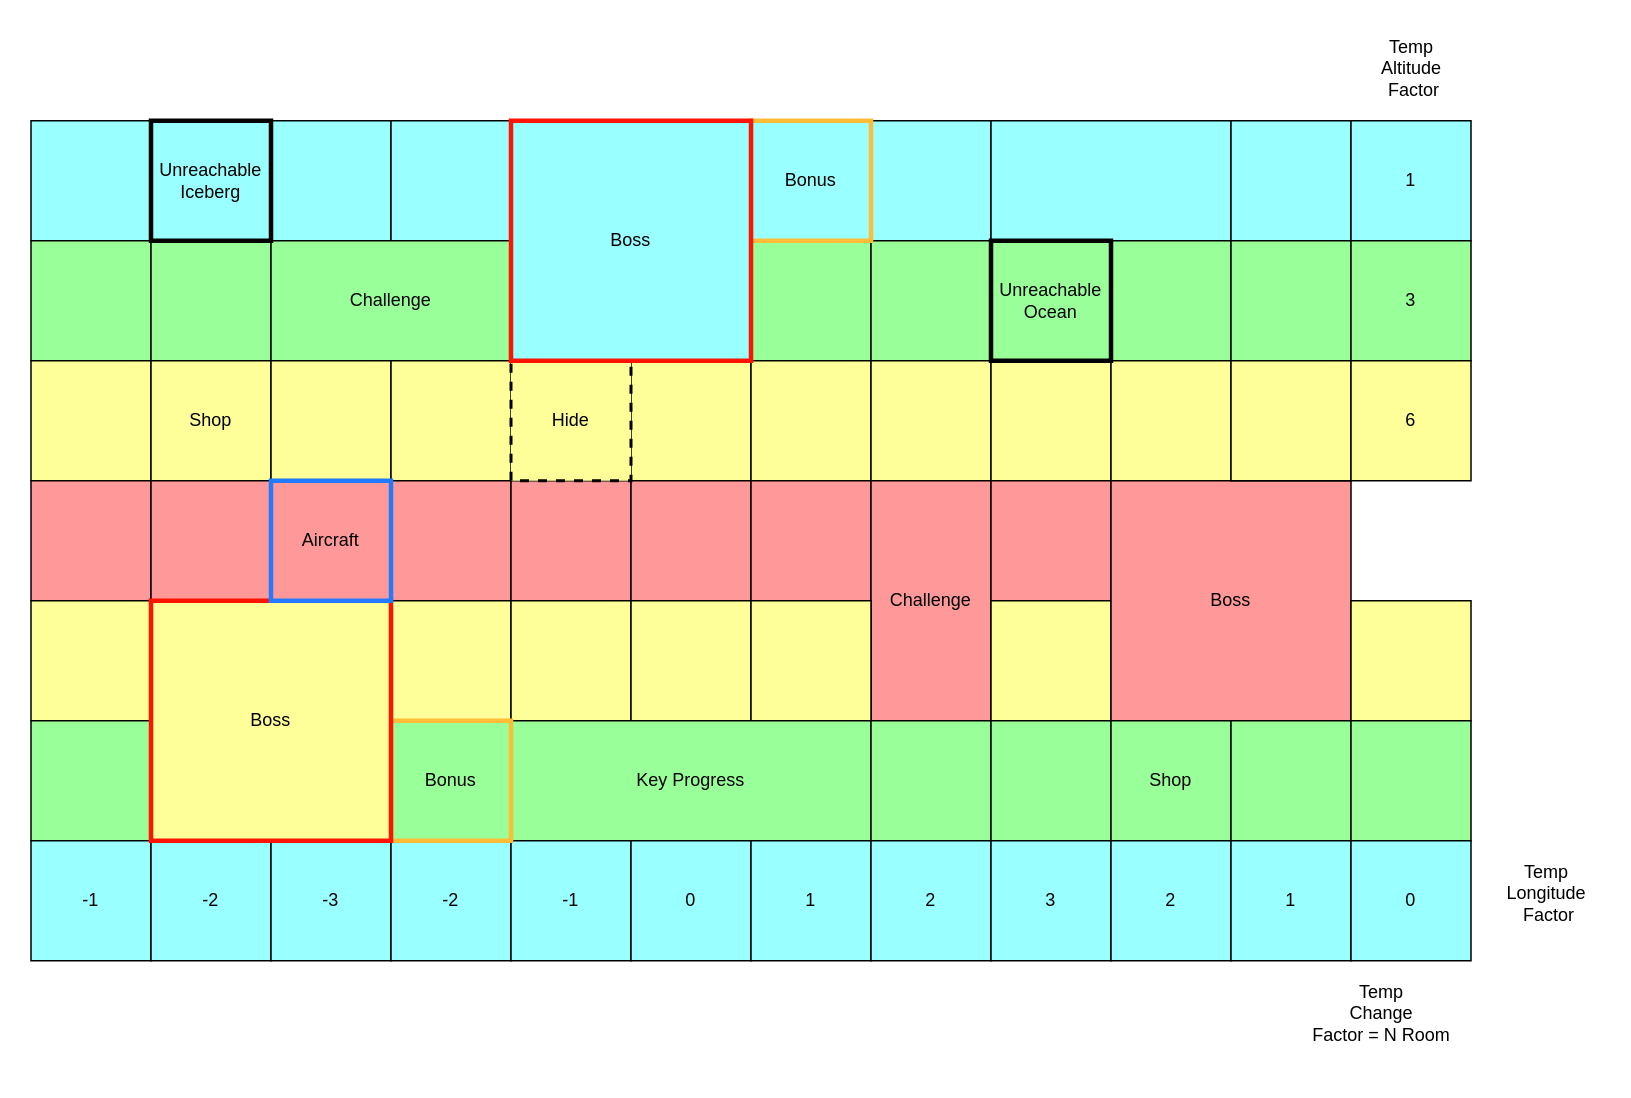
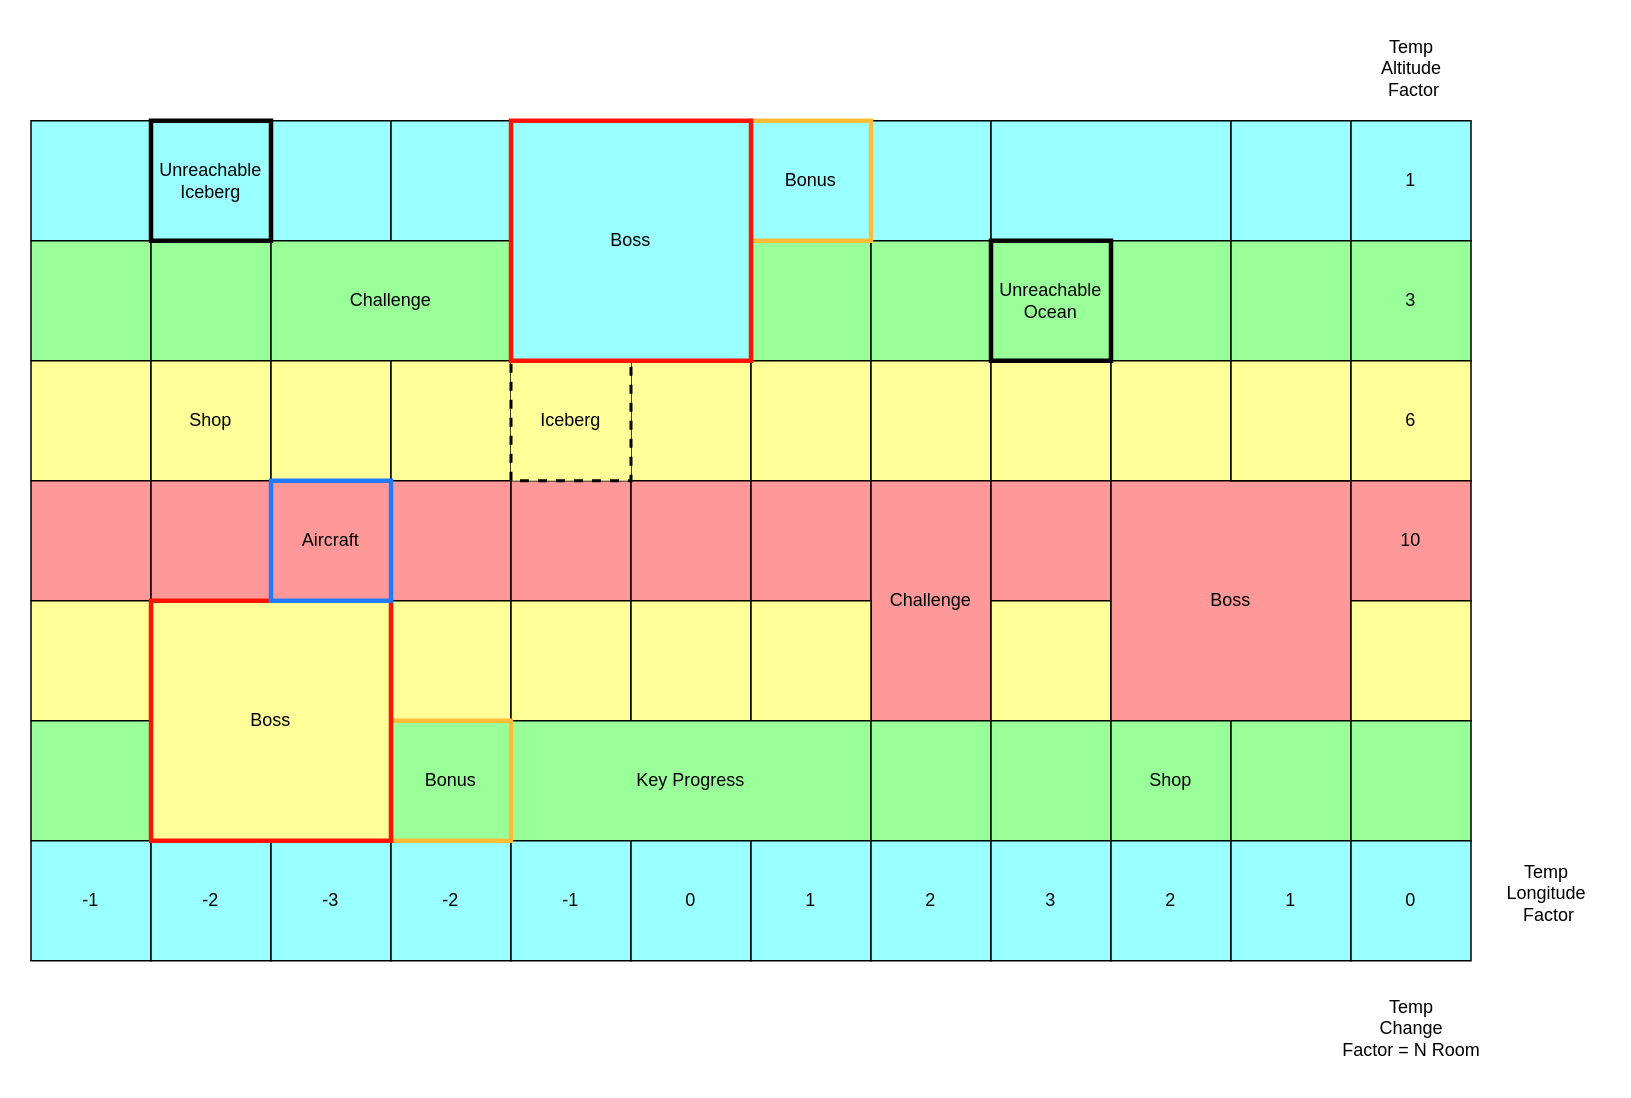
node "Hide": label "Hide" -> "Iceberg"
node "10": added
node "Temp Change Factor = N Room": moved (1381, 1013) -> (1411, 1028)
